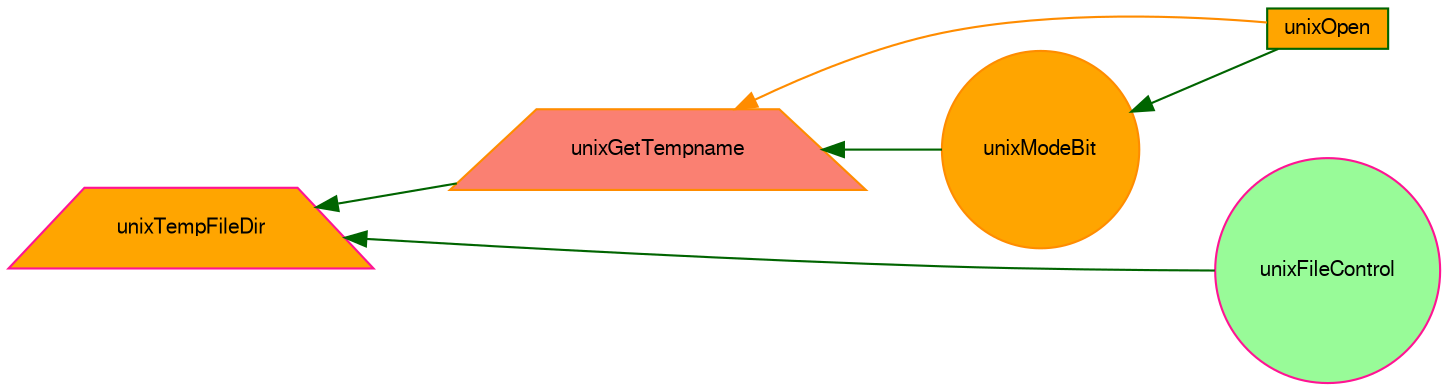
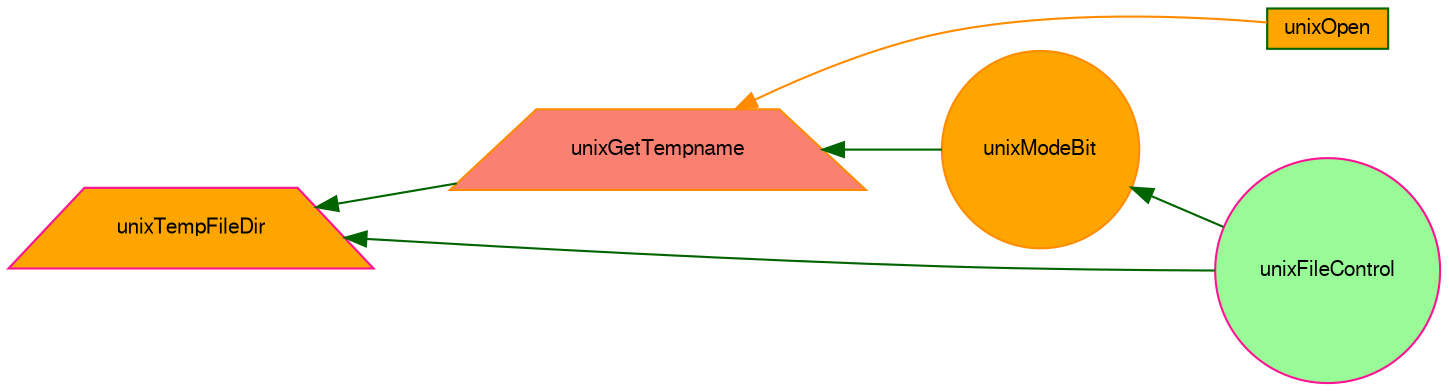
edge "unixOpen" -> "unixModeBit": now "unixFileControl" -> "unixModeBit"
